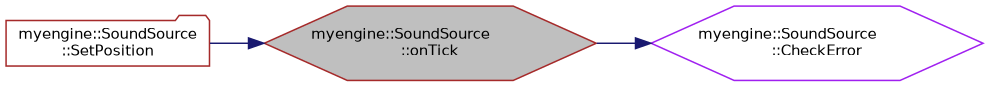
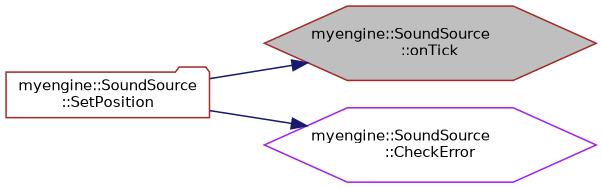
edge "myengine::SoundSource ::onTick" -> "myengine::SoundSource ::CheckError": now "myengine::SoundSource ::SetPosition" -> "myengine::SoundSource ::CheckError"
